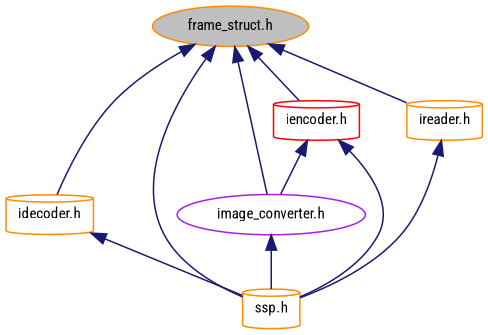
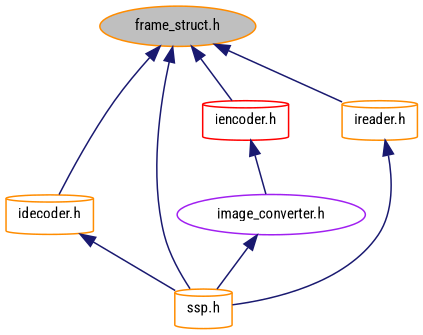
edge "image_converter.h" -> "frame_struct.h": removed
edge "ssp.h" -> "iencoder.h": removed
